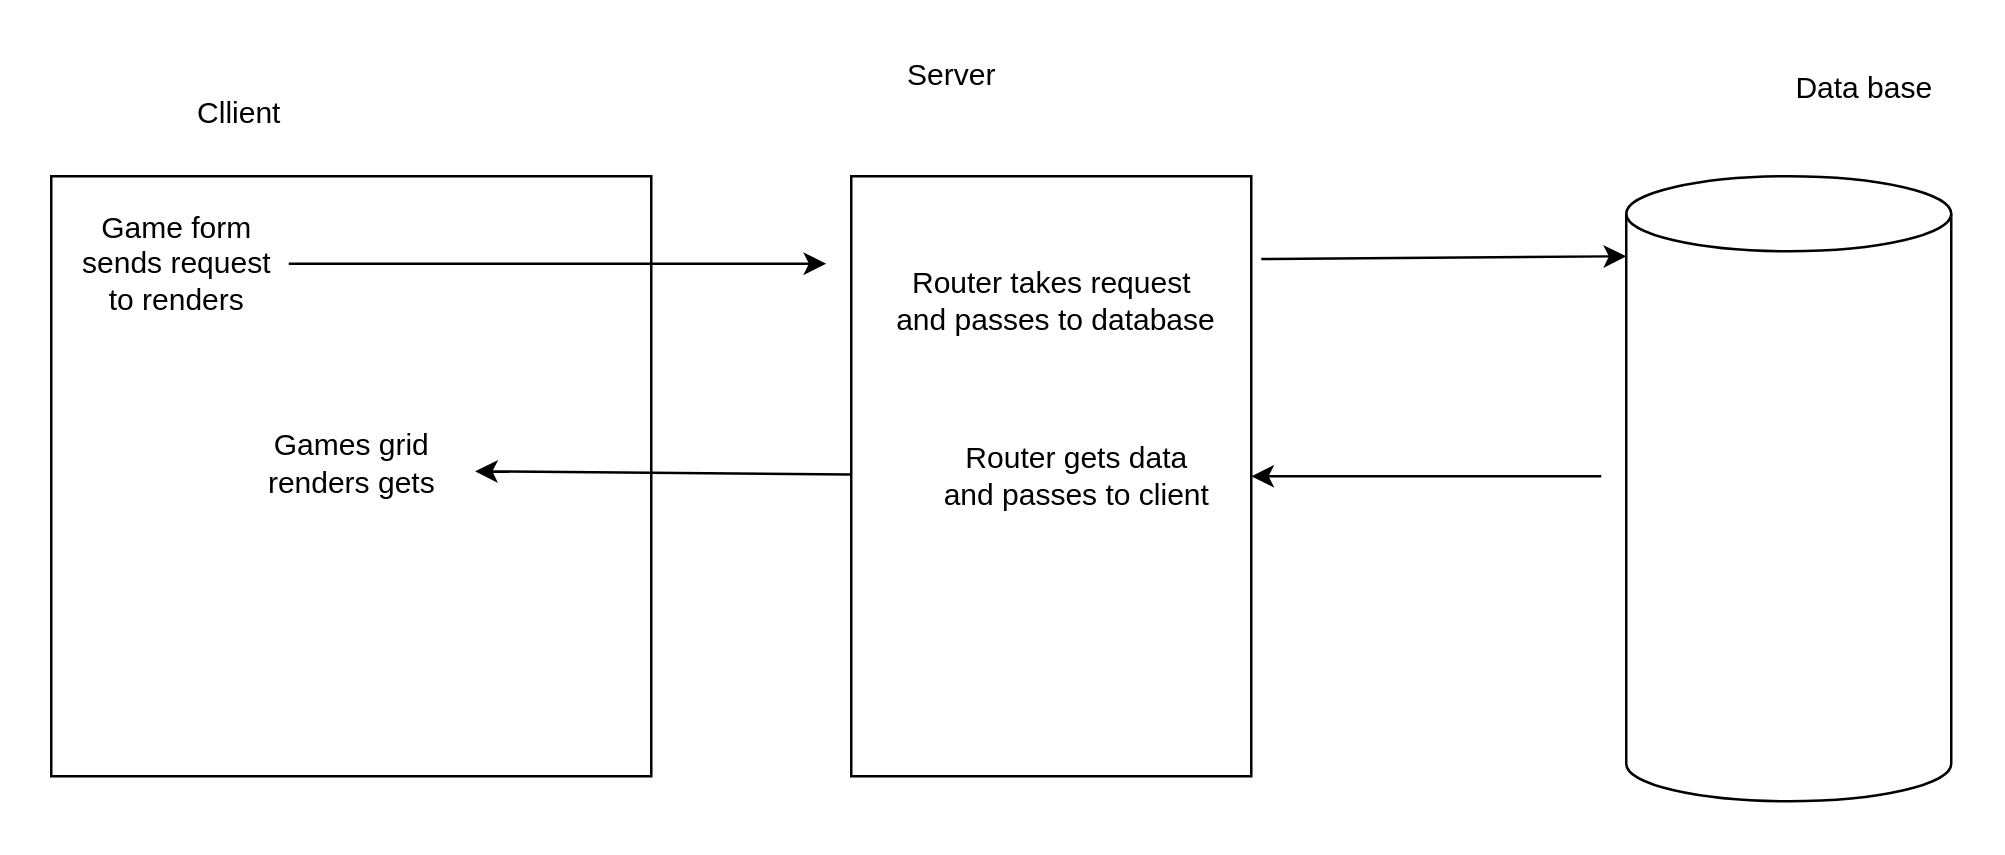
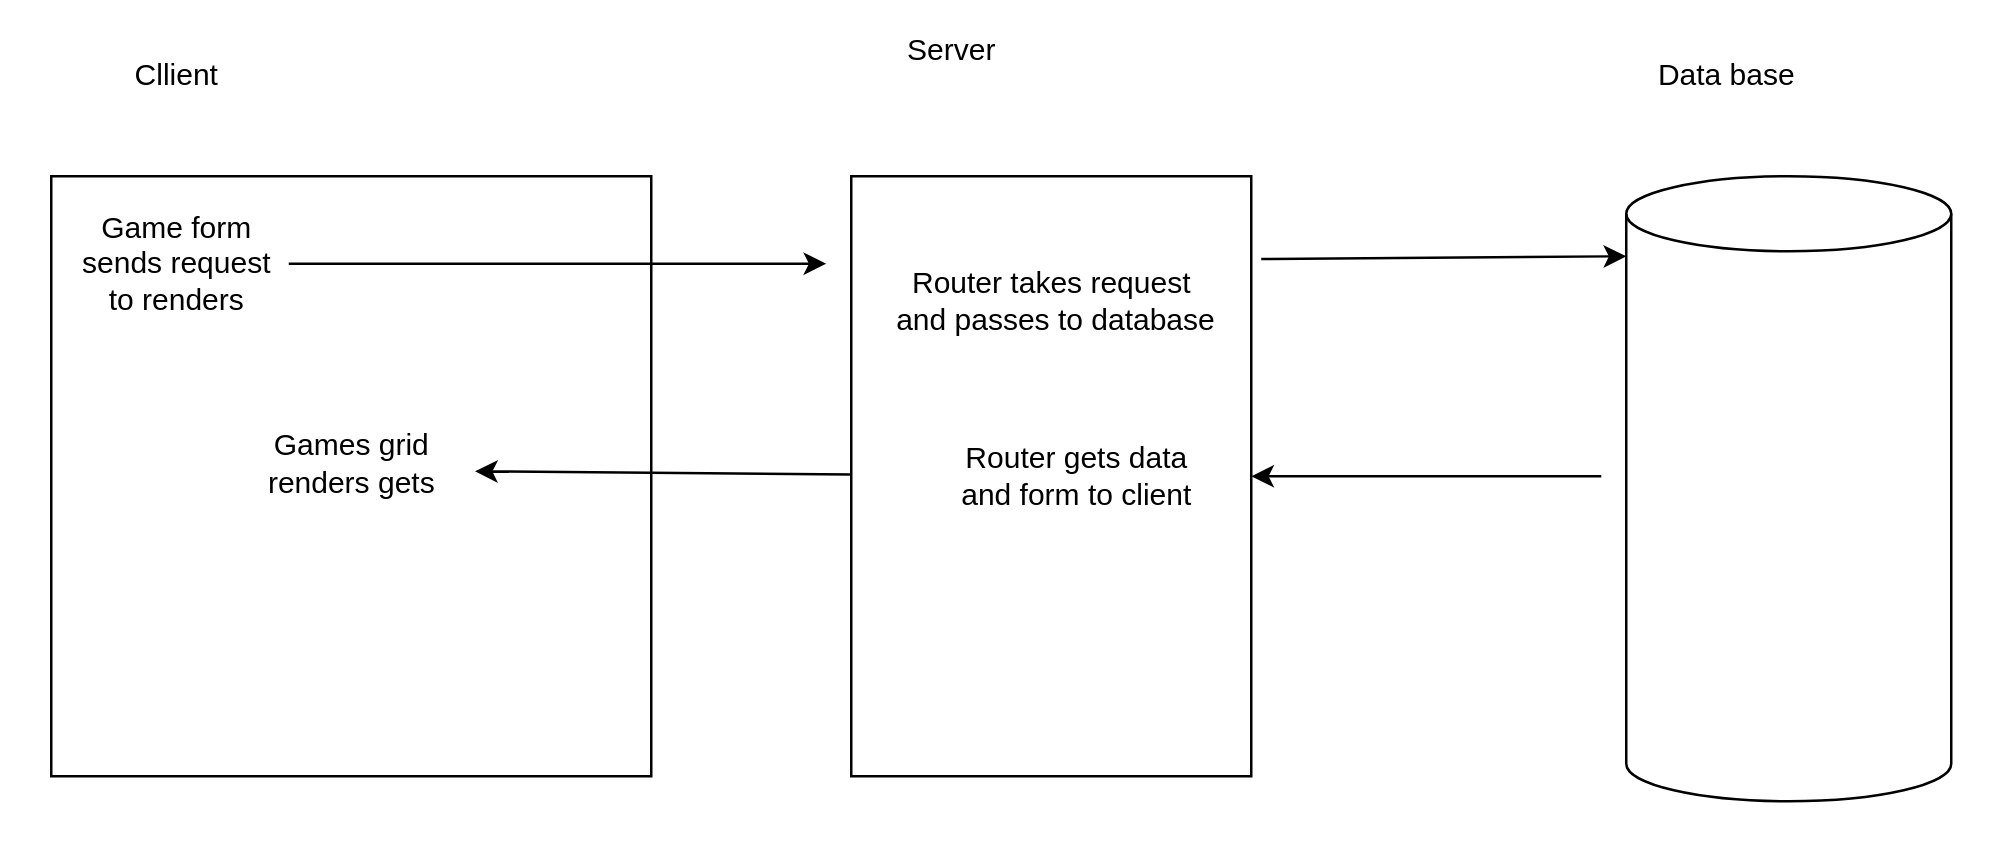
node "Server": moved (951, 76) -> (951, 51)
node "Data base": moved (1864, 89) -> (1726, 76)
node "Cllient": moved (239, 114) -> (176, 76)
node "Router gets data and passes to client": label "Router gets data and passes to client" -> "Router gets data and form to client"
